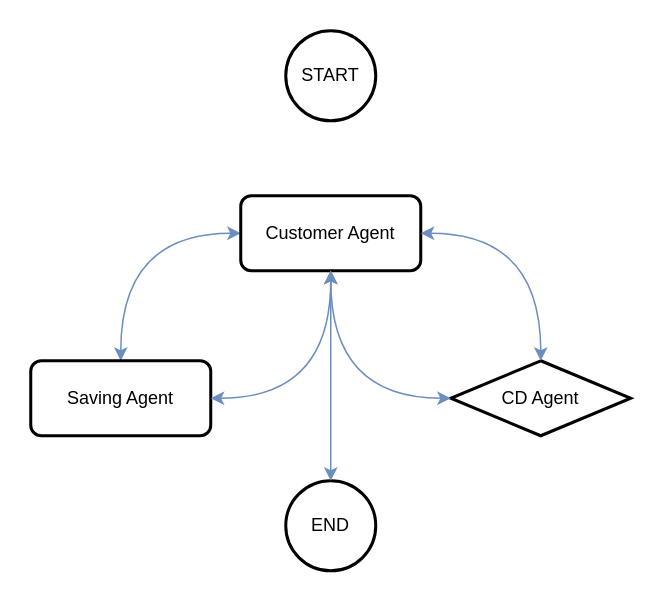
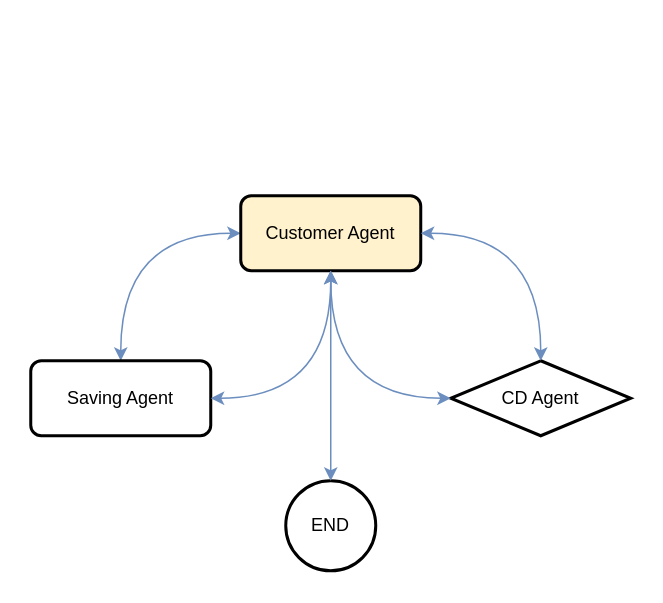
node "START": removed
node "Customer Agent": fillcolor #ffffff -> #fff2cc
